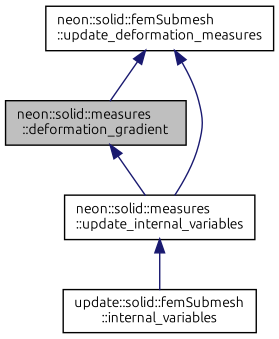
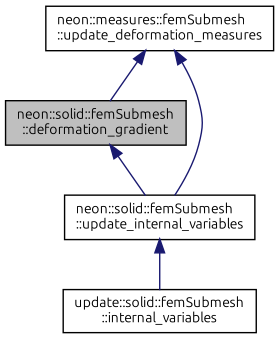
node "neon::solid::femSubmesh ::update_deformation_measures": label "neon::solid::femSubmesh ::update_deformation_measures" -> "neon::measures::femSubmesh ::update_deformation_measures"
node "neon::solid::measures ::deformation_gradient": label "neon::solid::measures ::deformation_gradient" -> "neon::solid::femSubmesh ::deformation_gradient"
node "neon::solid::measures ::update_internal_variables": label "neon::solid::measures ::update_internal_variables" -> "neon::solid::femSubmesh ::update_internal_variables"
